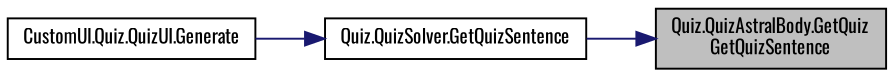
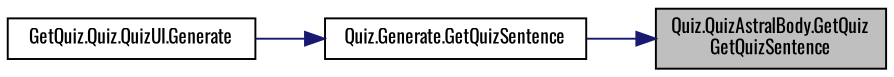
node "CustomUI.Quiz.QuizUI.Generate": label "CustomUI.Quiz.QuizUI.Generate" -> "GetQuiz.Quiz.QuizUI.Generate"
node "Quiz.QuizSolver.GetQuizSentence": label "Quiz.QuizSolver.GetQuizSentence" -> "Quiz.Generate.GetQuizSentence"
